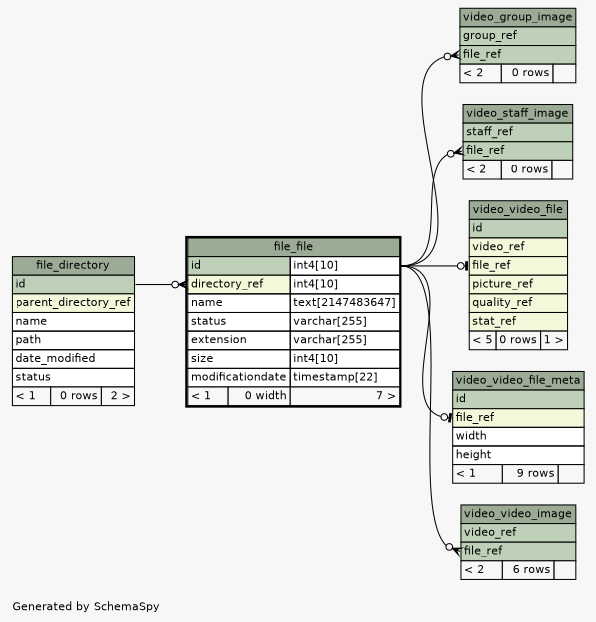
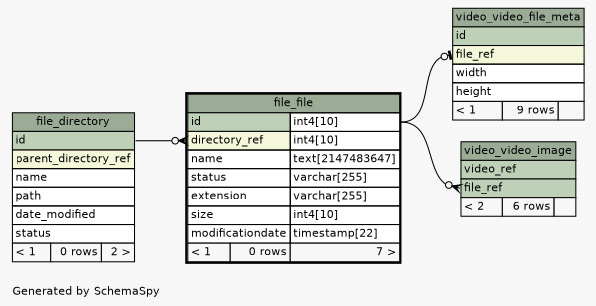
node "video_group_image": removed
node "video_staff_image": removed
node "video_video_file": removed
node "file_file": text "0 width" -> "0 rows"
